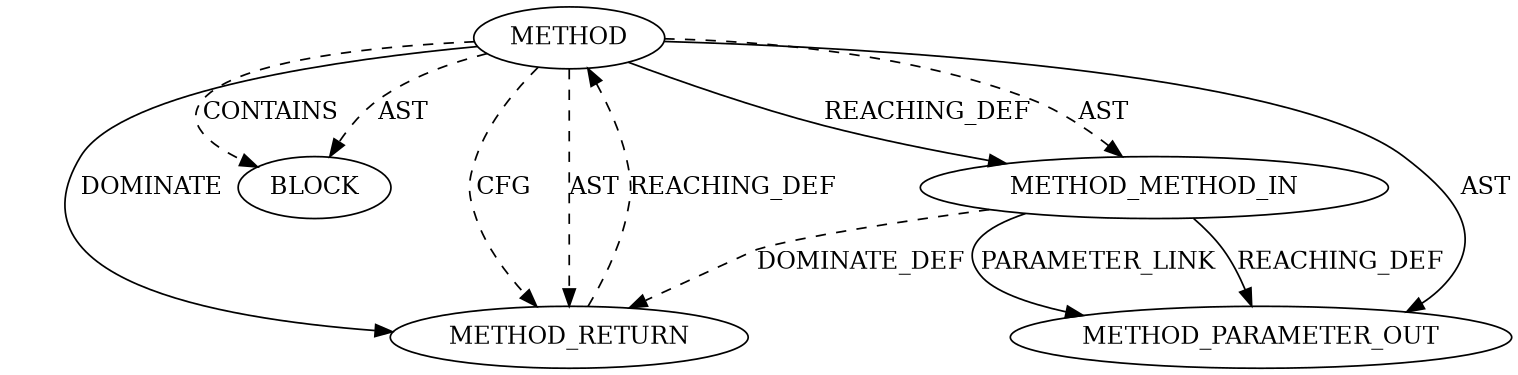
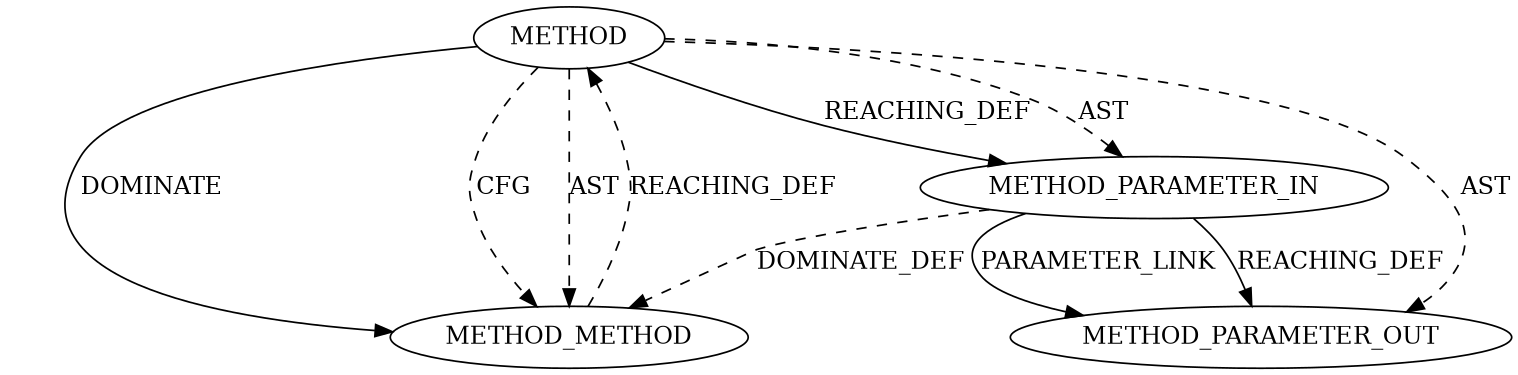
edge "METHOD" -> "METHOD_PARAMETER_OUT": style solid -> dashed
node "BLOCK": removed
node "METHOD_METHOD_IN": label "METHOD_METHOD_IN" -> "METHOD_PARAMETER_IN"
node "METHOD_RETURN": label "METHOD_RETURN" -> "METHOD_METHOD"
